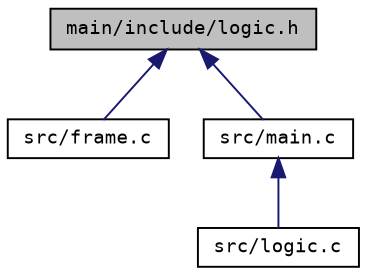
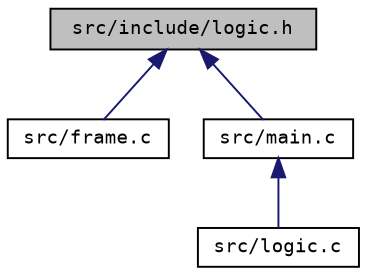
node "main/include/logic.h": label "main/include/logic.h" -> "src/include/logic.h"
